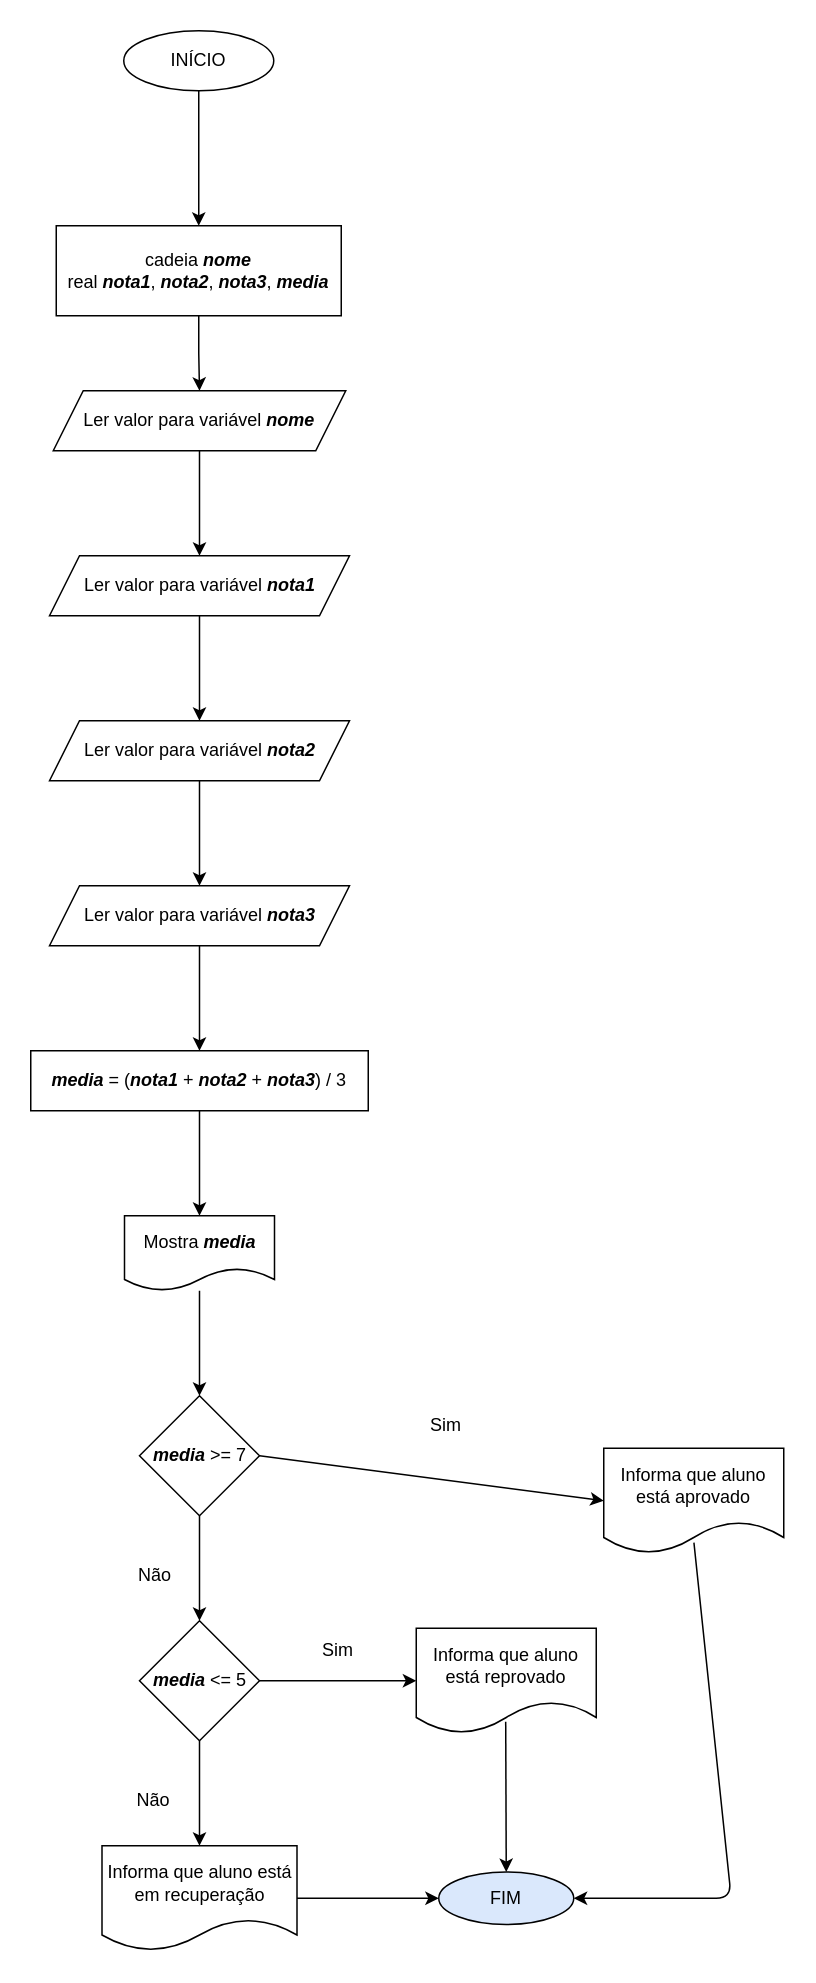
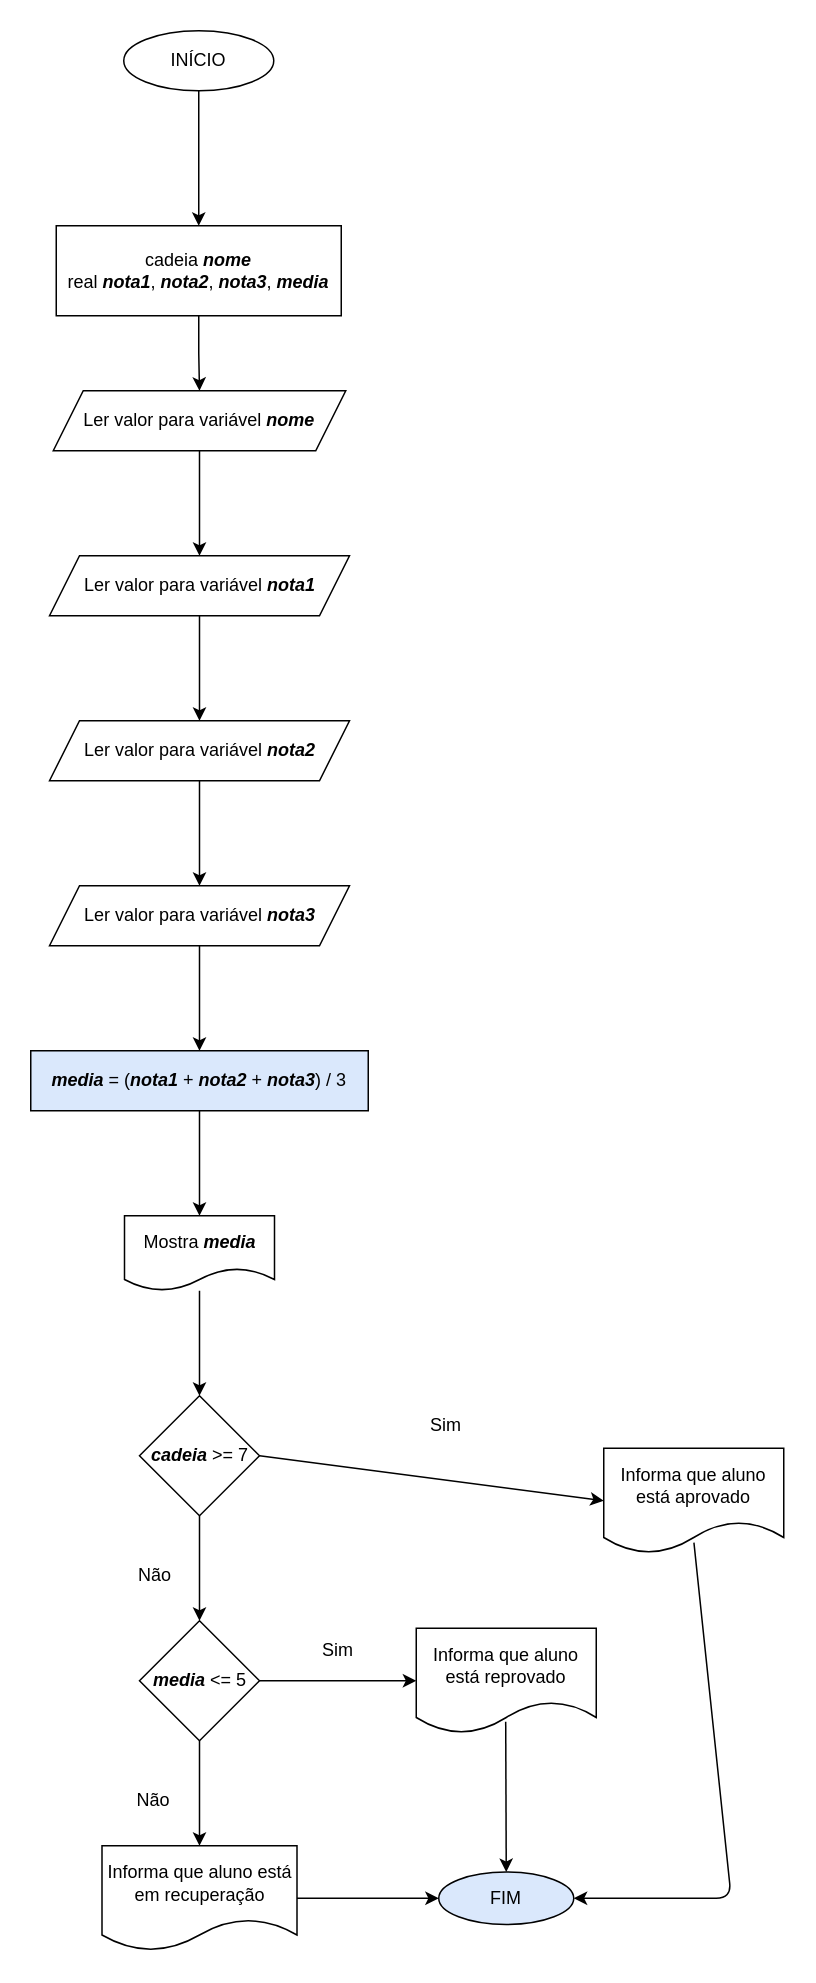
node "media = (nota1 + nota2 + nota3) / 3": fillcolor #ffffff -> #dae8fc
node "media >= 7": label "media >= 7" -> "cadeia >= 7"
